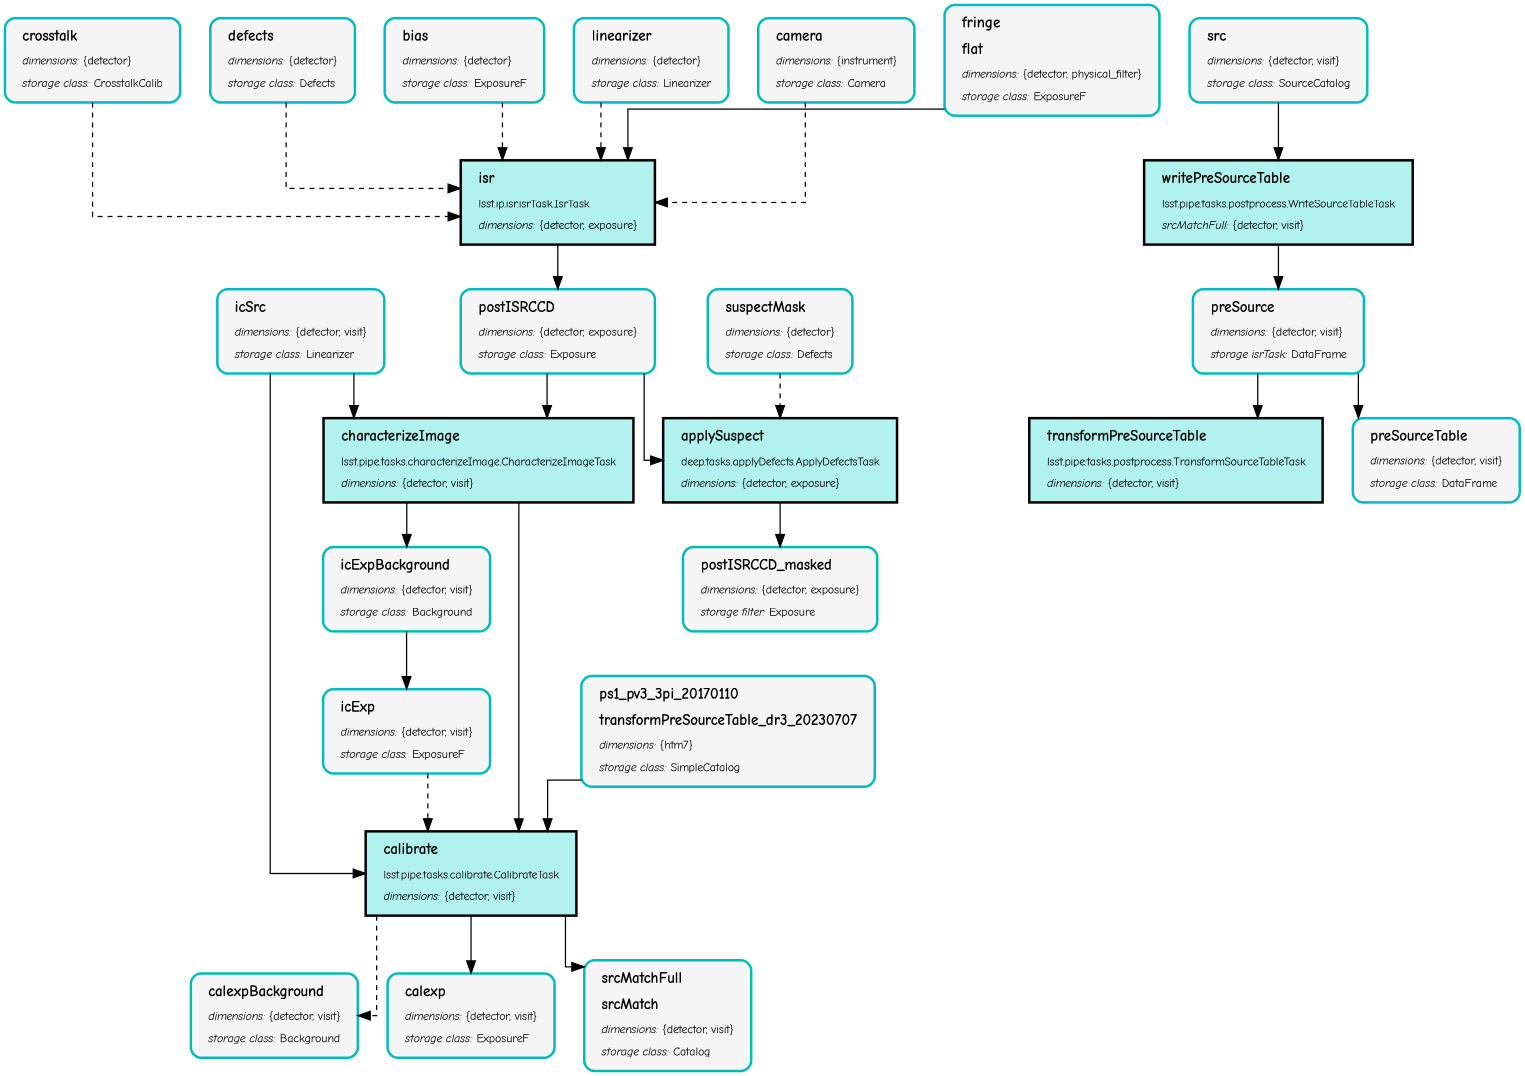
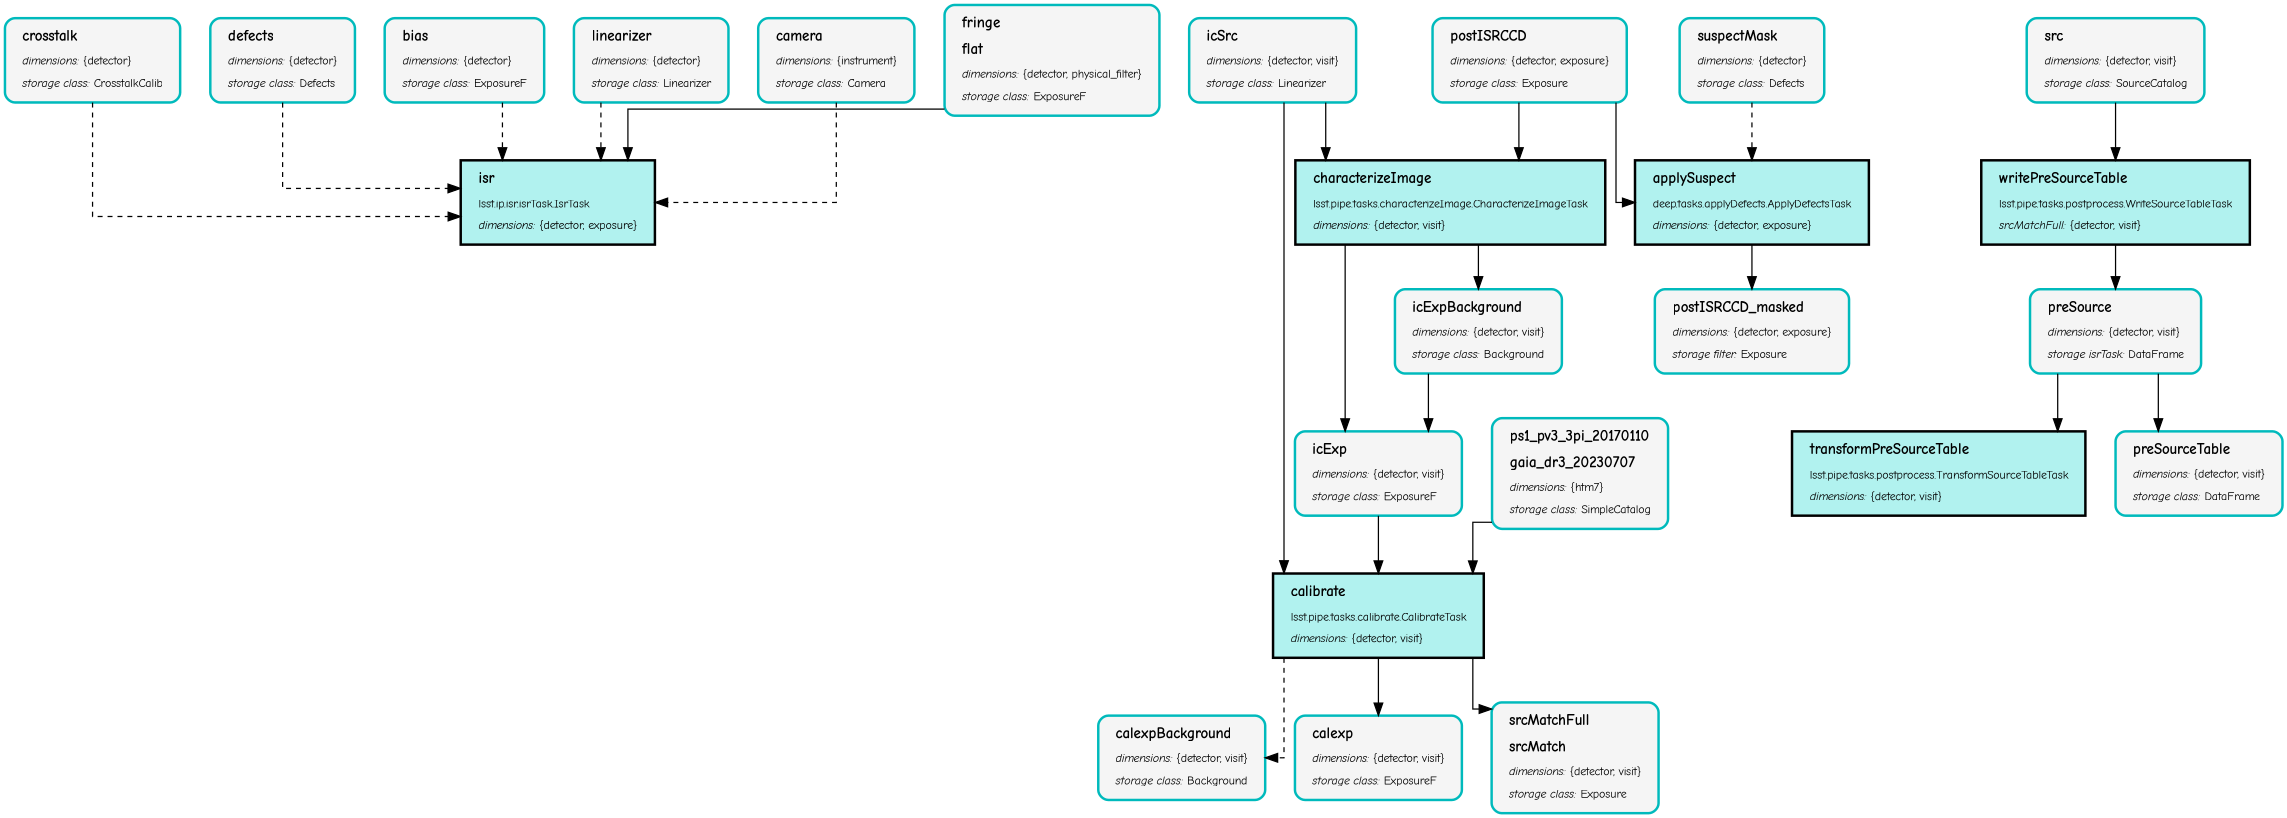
edge "isr" -> "postISRCCD": removed
edge "characterizeImage" -> "calibrate": now "characterizeImage" -> "icExp"
node "ps1_pv3_3pi_20170110": text "transformPreSourceTable_dr3_20230707" -> "gaia_dr3_20230707"
edge "icExp" -> "calibrate": style dashed -> solid
node "srcMatchFull": text "Catalog" -> "Exposure"
